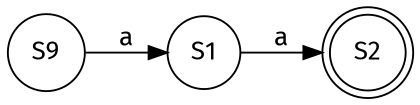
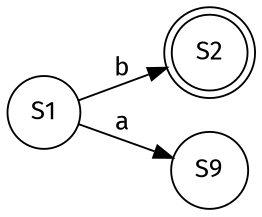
edge "S1" -> "S2": label "a" -> "b"
edge "S9" -> "S1": reversed
